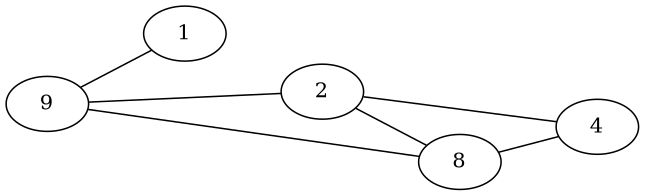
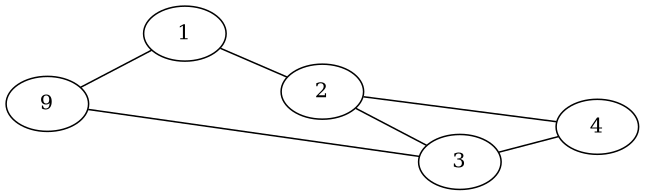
edge "2" -- "9": now "2" -- "1"
node "8": label "8" -> "3"
